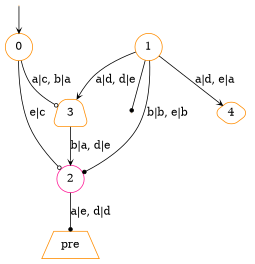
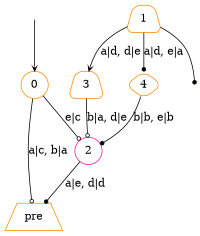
node "1": shape circle -> trapezium
edge "1" -> "4": arrowhead vee -> dot
edge "0" -> "3": now "0" -> "pre"
edge "1" -> "2": now "4" -> "2"
edge "3" -> "2": arrowhead vee -> odot
